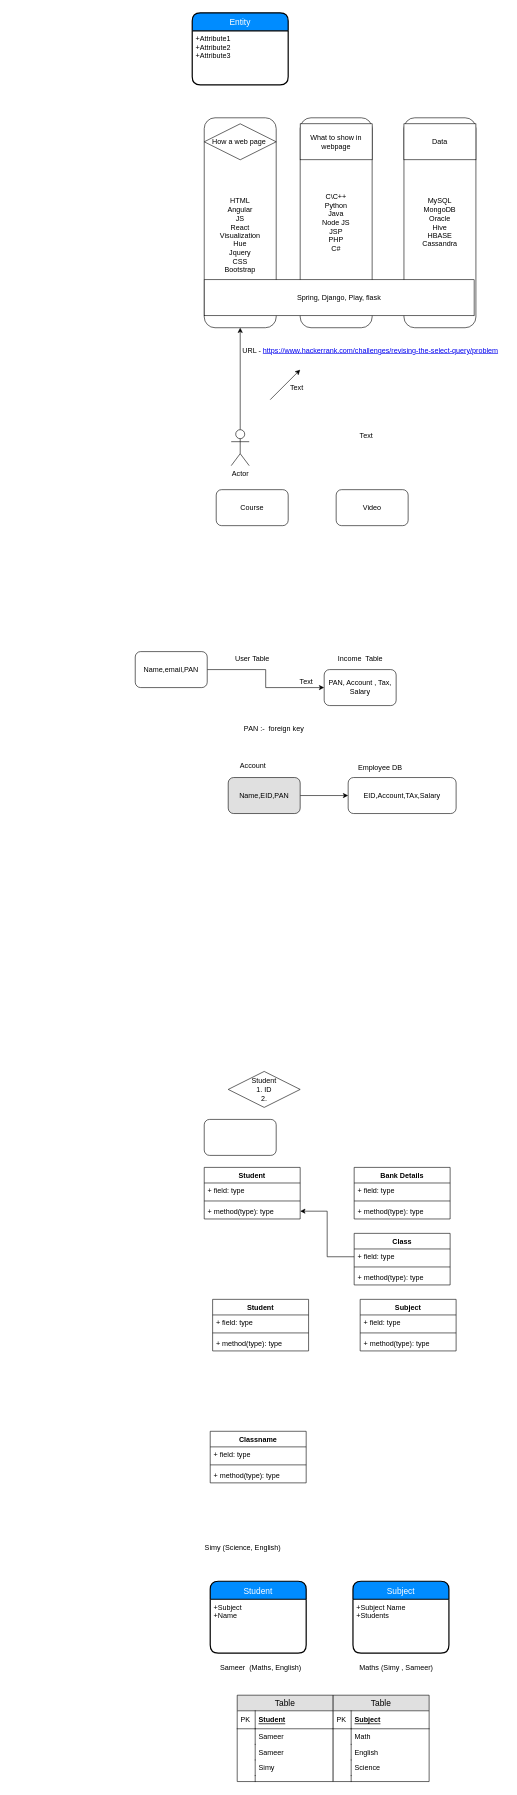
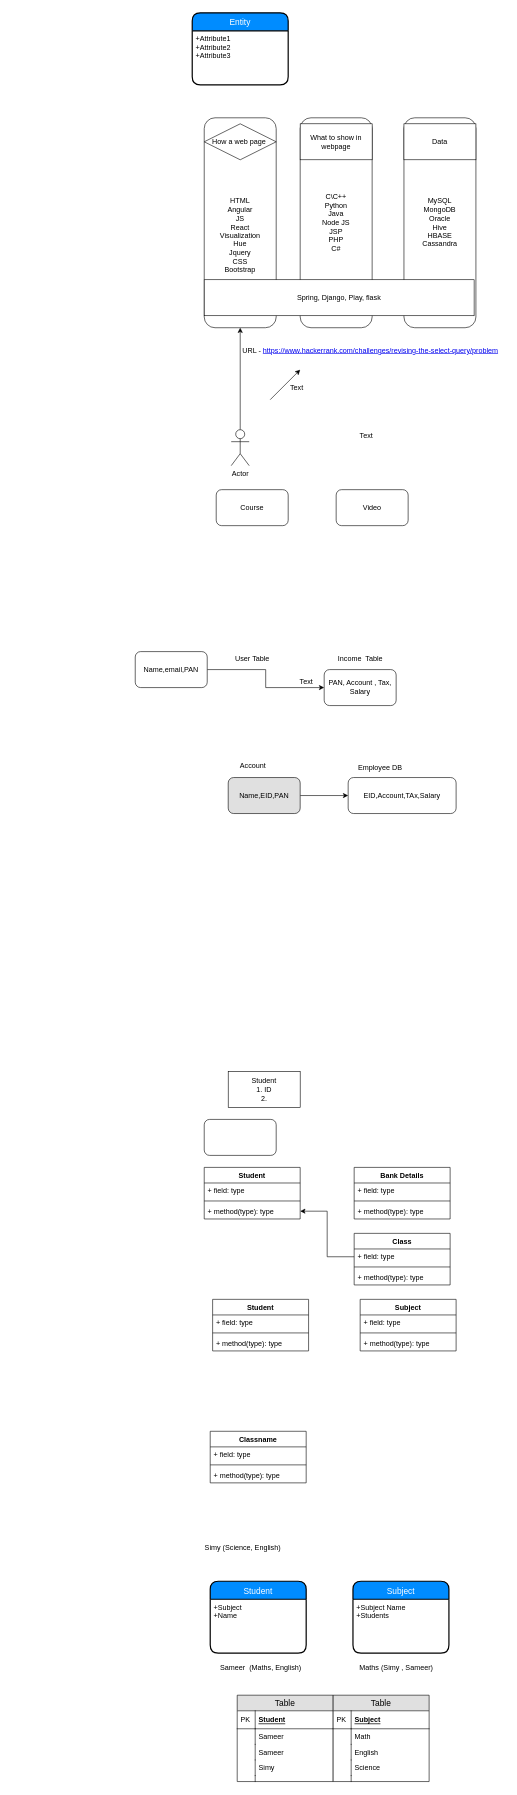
node "PAN :- foreign key": removed
node "Student 1. ID 2.": shape diamond -> rectangle
